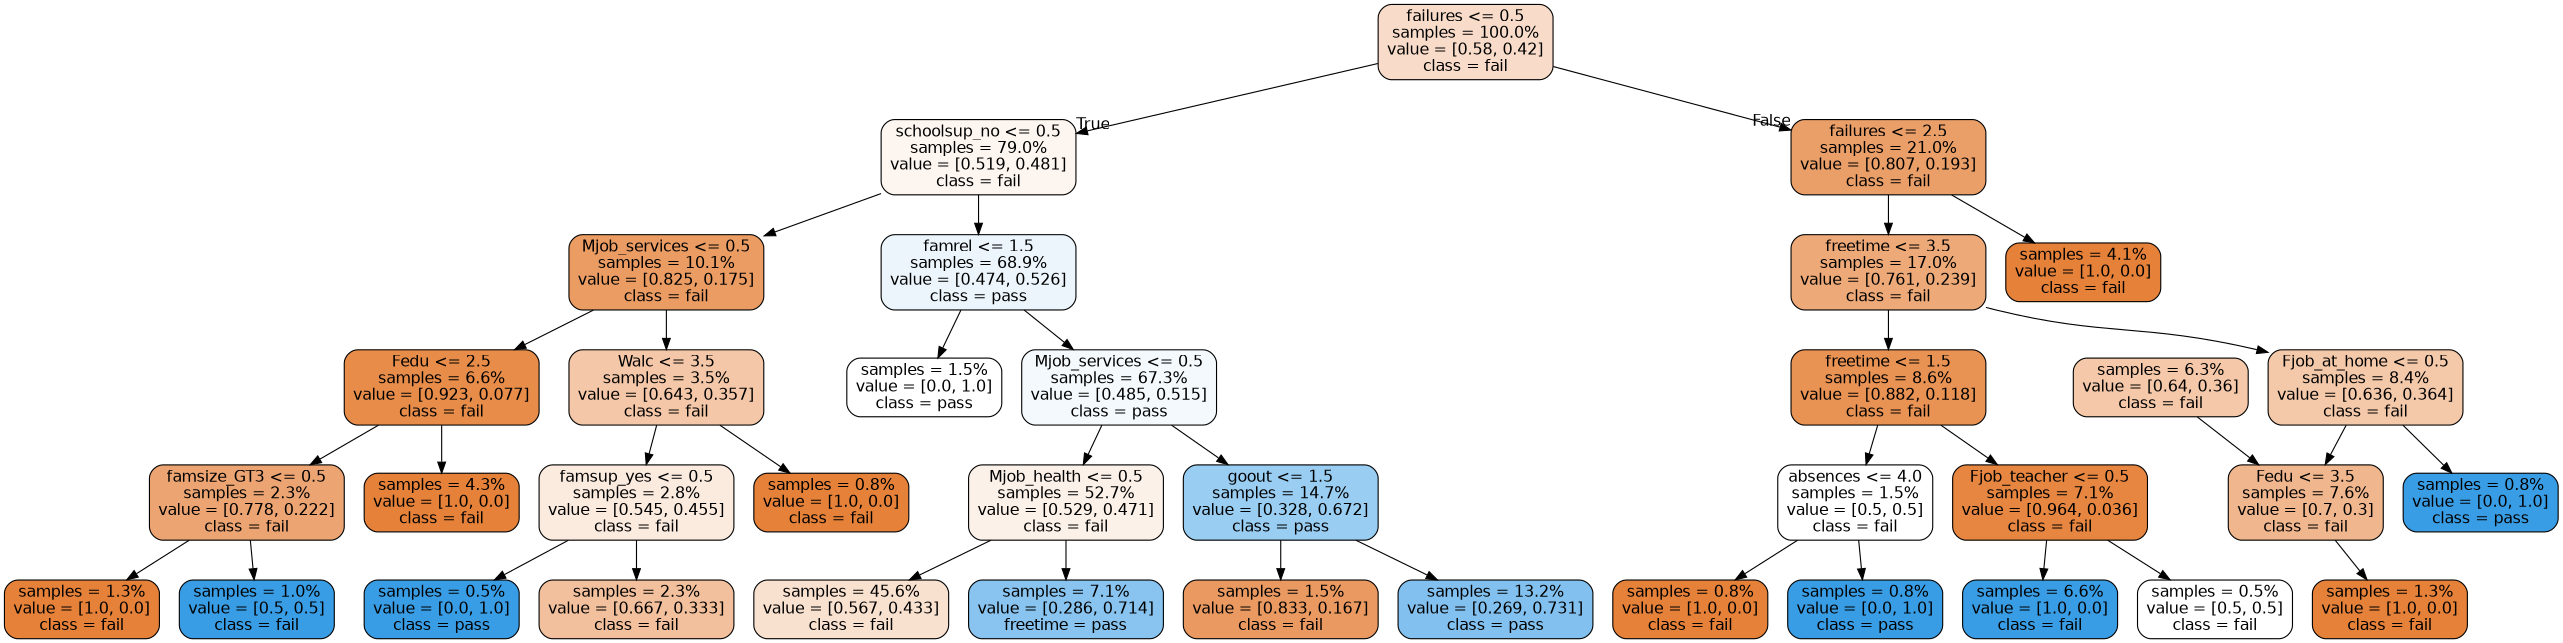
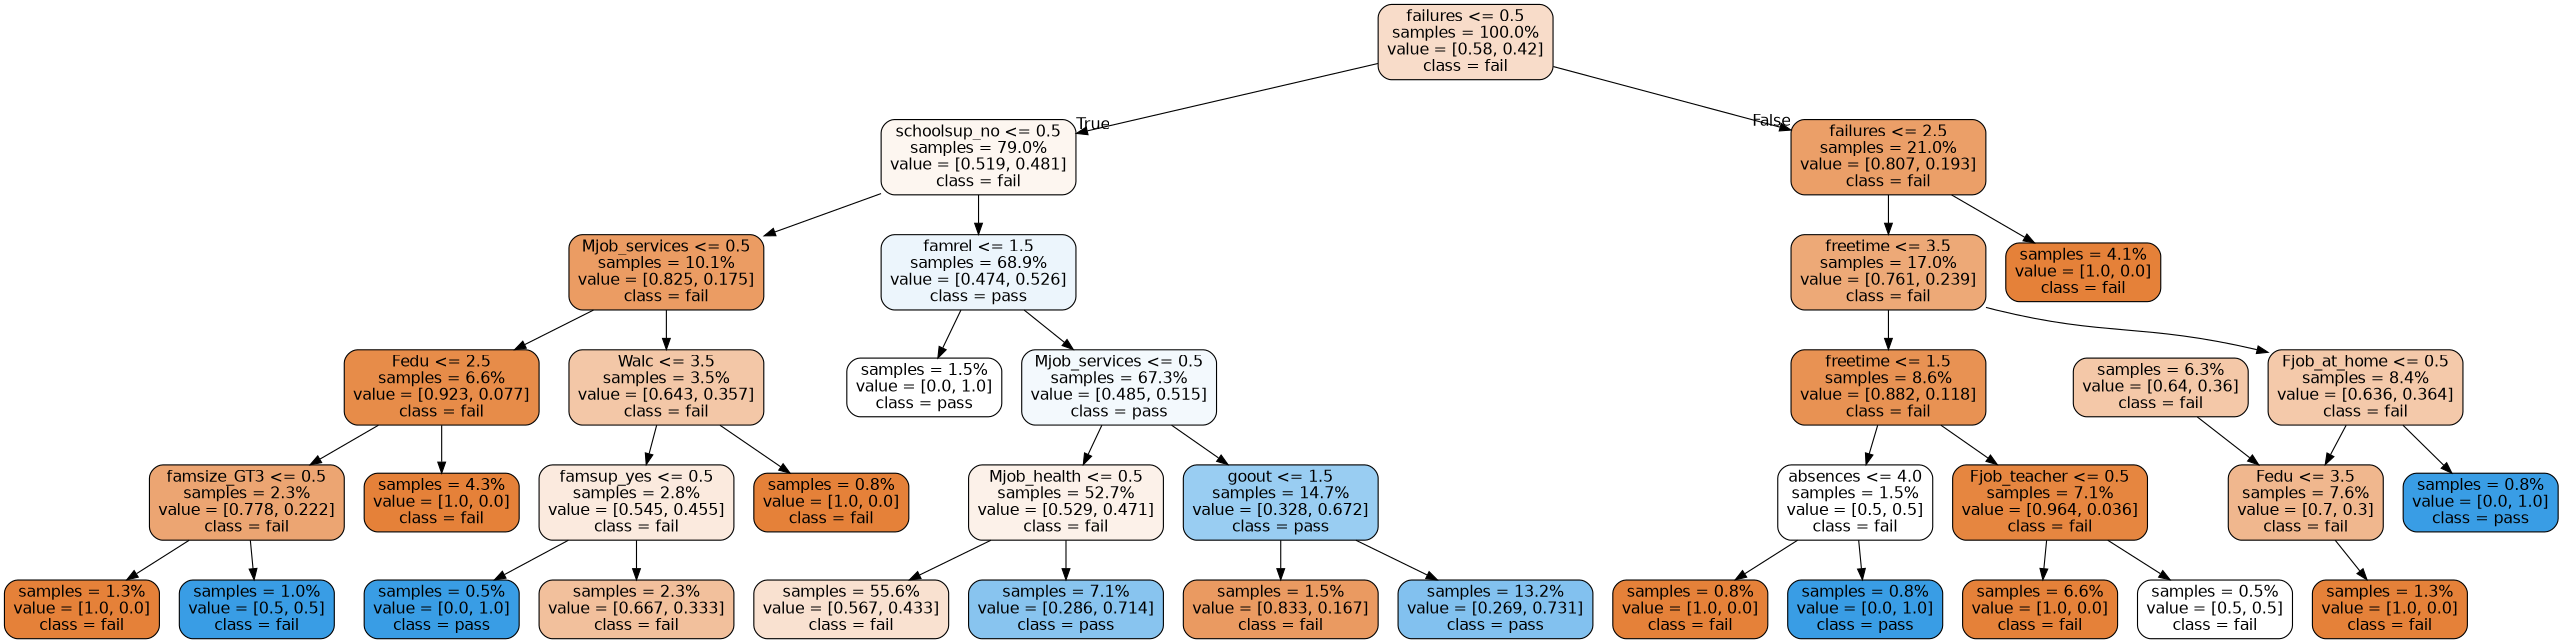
node "samples = 45.6% value = [0.567, 0.433] class = fail": label "samples = 45.6% value = [0.567, 0.433] class = fail" -> "samples = 55.6% value = [0.567, 0.433] class = fail"
node "samples = 7.1% value = [0.286, 0.714] freetime = pass": label "samples = 7.1% value = [0.286, 0.714] freetime = pass" -> "samples = 7.1% value = [0.286, 0.714] class = pass"
node "samples = 6.6% value = [1.0, 0.0] class = fail": fillcolor #399de5 -> #e58139
